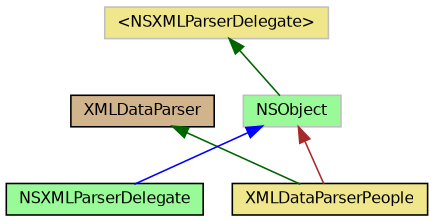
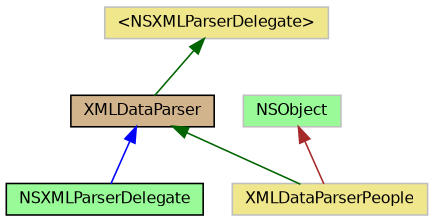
edge "NSObject" -> "<NSXMLParserDelegate>": now "XMLDataParser" -> "<NSXMLParserDelegate>"
edge "NSXMLParserDelegate" -> "NSObject": now "NSXMLParserDelegate" -> "XMLDataParser"
node "XMLDataParserPeople": color black -> grey75
